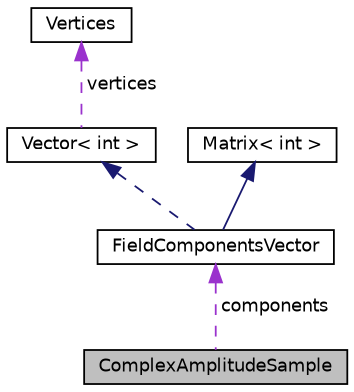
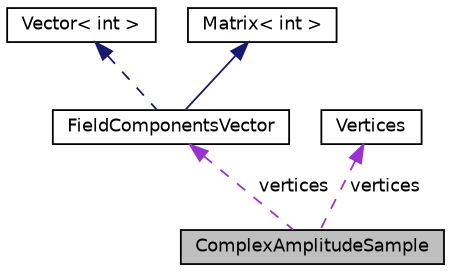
edge "Vector< int >" -> "Vertices": now "ComplexAmplitudeSample" -> "Vertices"
edge "ComplexAmplitudeSample" -> "FieldComponentsVector": label " components" -> " vertices"
